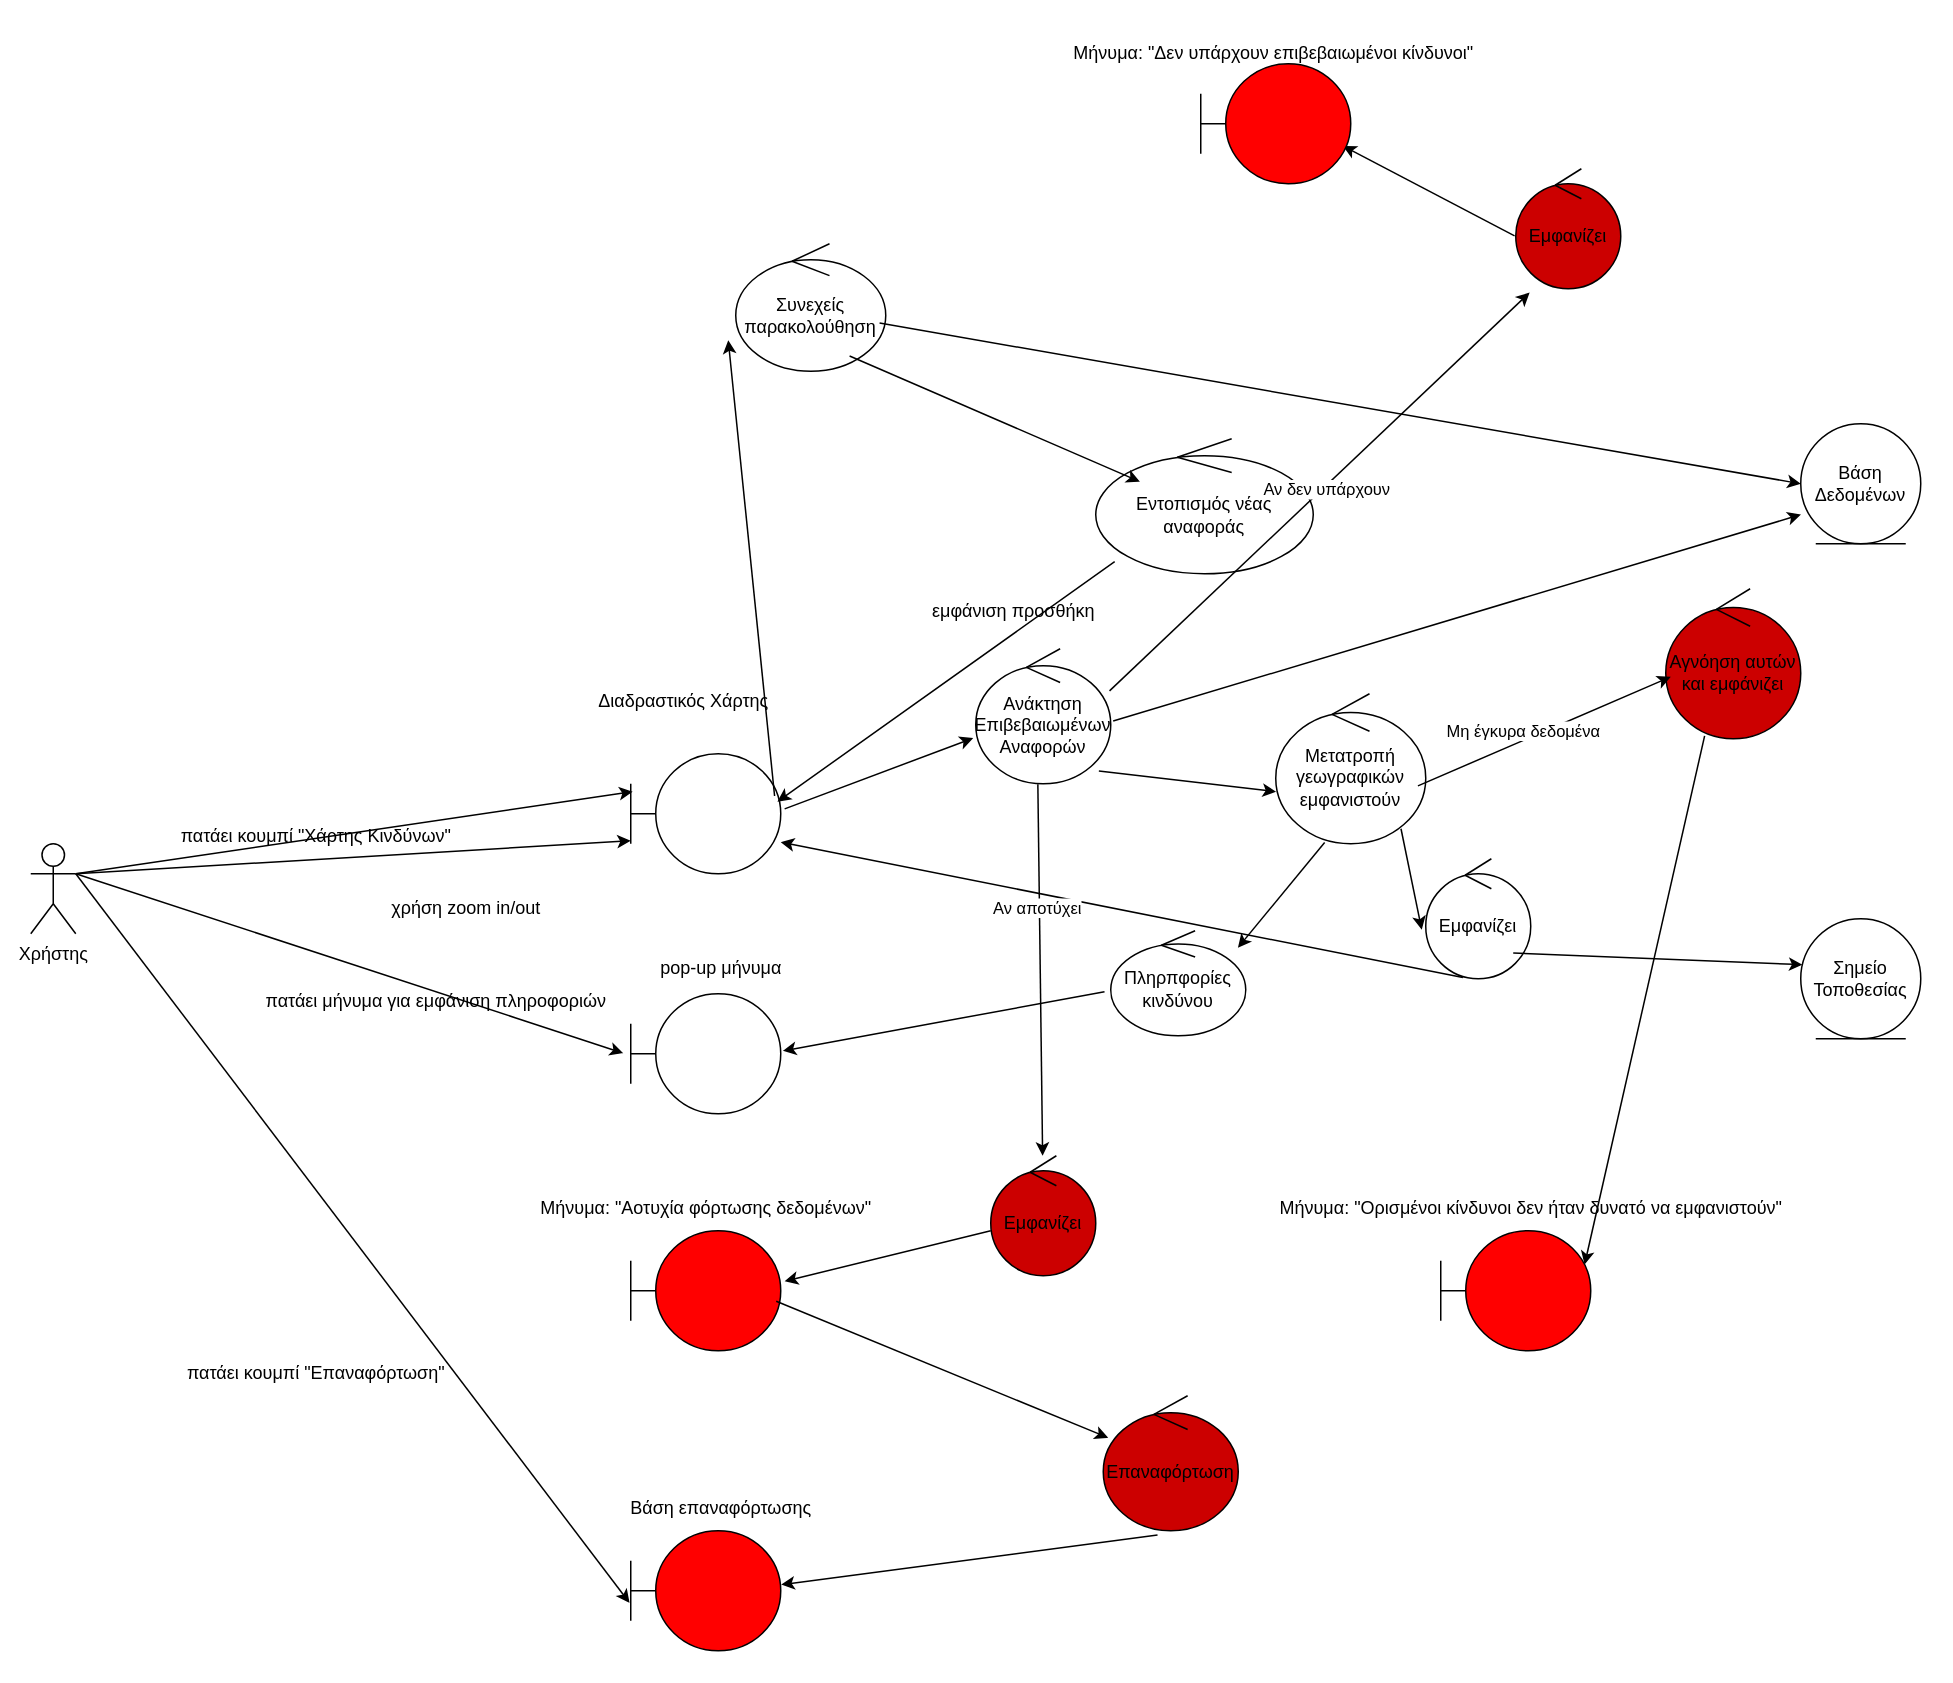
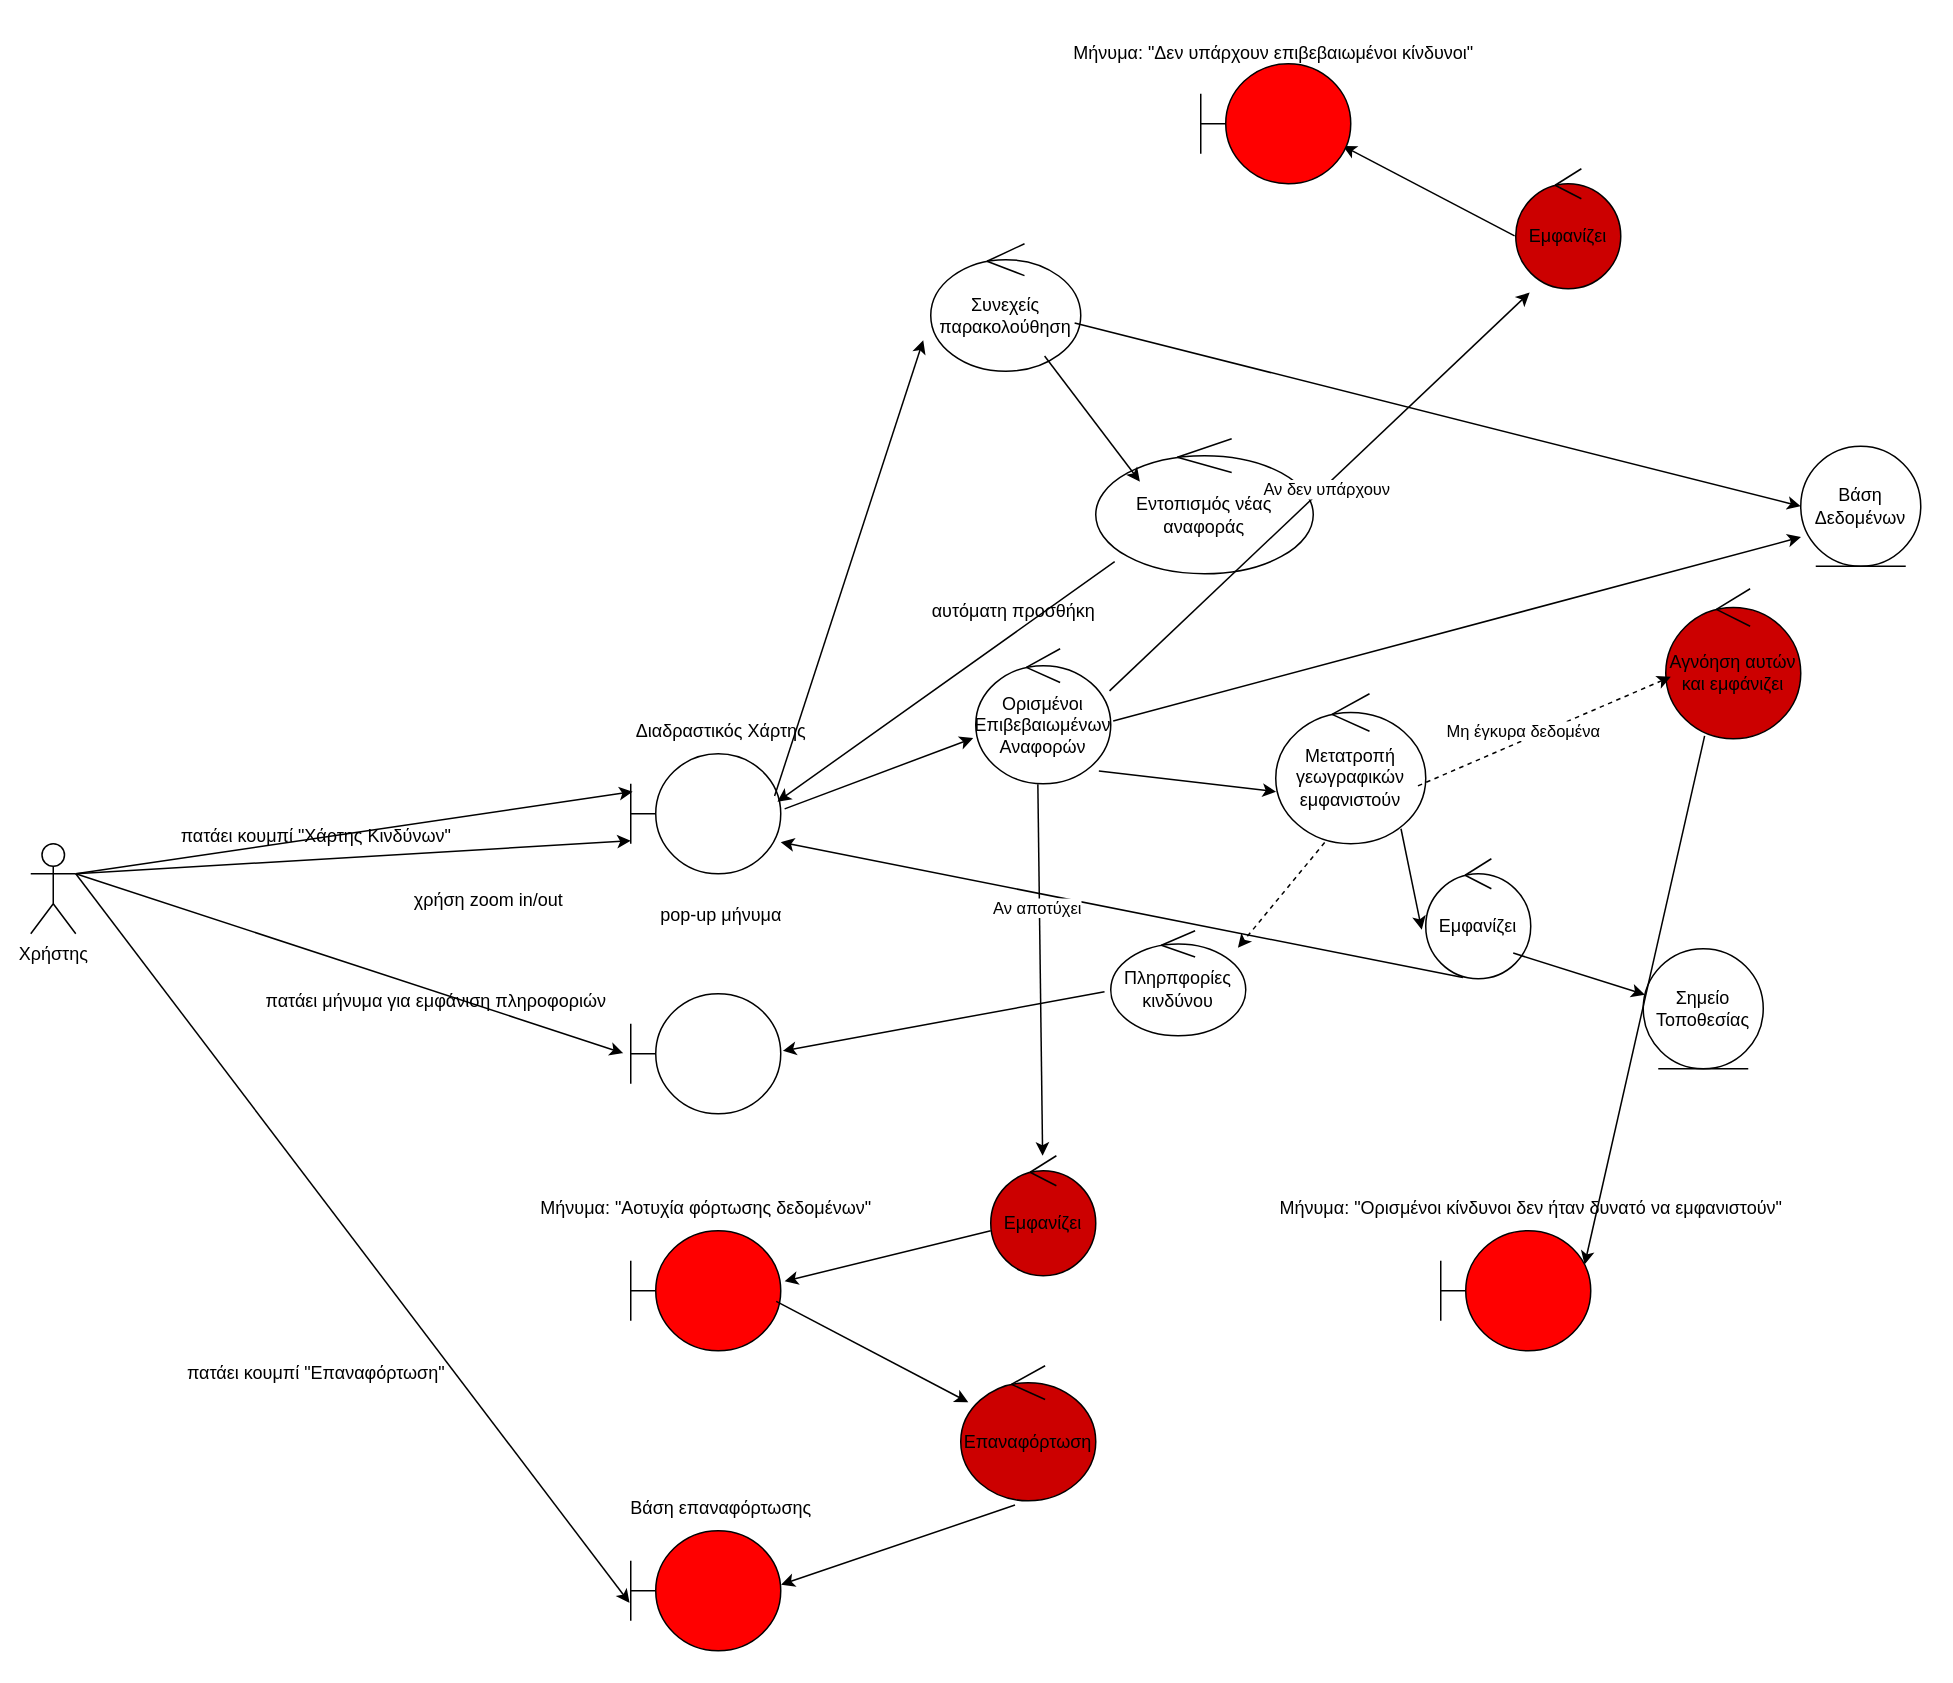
node "Συνεχείς παρακολούθηση": moved (811, 308) -> (1006, 308)
node "Βάση Δεδομένων": moved (1861, 484) -> (1861, 506)
node "εμφάνιση προσθήκη": label "εμφάνιση προσθήκη" -> "αυτόματη προσθήκη"
node "Διαδραστικός Χάρτης": moved (683, 701) -> (721, 731)
node "Ανάκτηση Επιβεβαιωμένων Αναφορών": label "Ανάκτηση Επιβεβαιωμένων Αναφορών" -> "Ορισμένοι Επιβεβαιωμένων Αναφορών"
edge "Μετατροπή γεωγραφικών εμφανιστούν" -> "Αγνόηση αυτών και εμφάνιζει": style solid -> dashed
edge "Μετατροπή γεωγραφικών εμφανιστούν" -> "Πληρπφορίες κινδύνου": style solid -> dashed
node "χρήση zoom in/out": moved (466, 908) -> (488, 901)
node "pop-up μήνυμα": moved (721, 968) -> (721, 916)
node "Σημείο Τοποθεσίας": moved (1861, 979) -> (1703, 1009)
node "Επαναφόρτωση": moved (1171, 1463) -> (1028, 1433)
